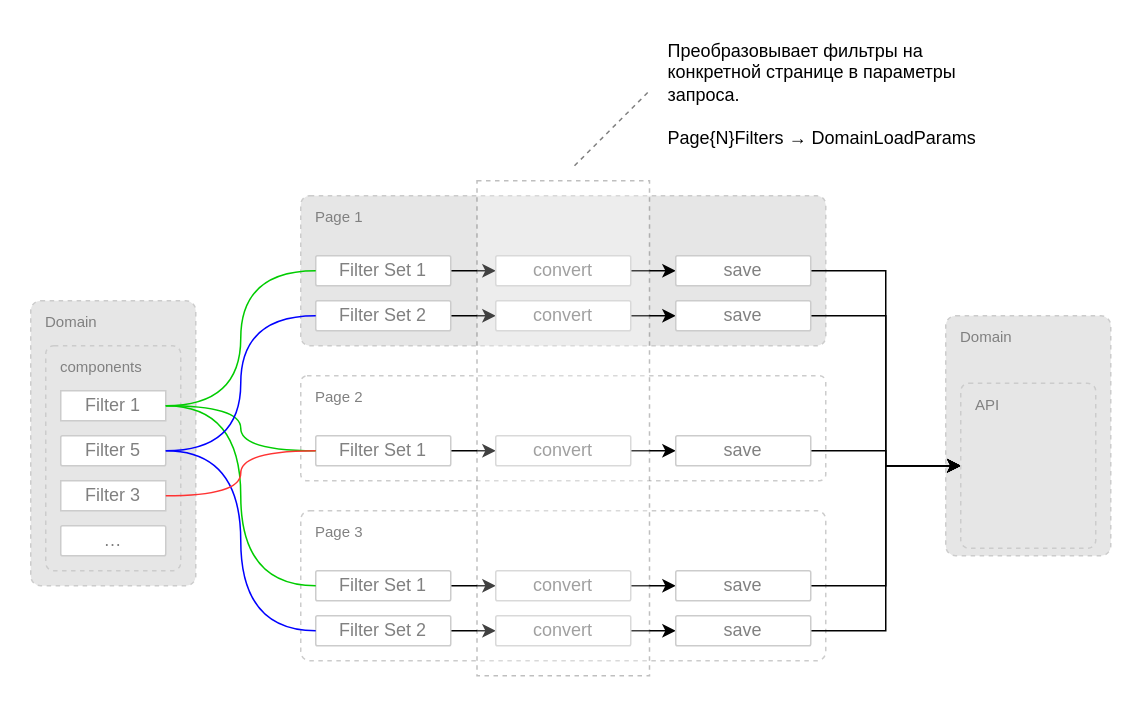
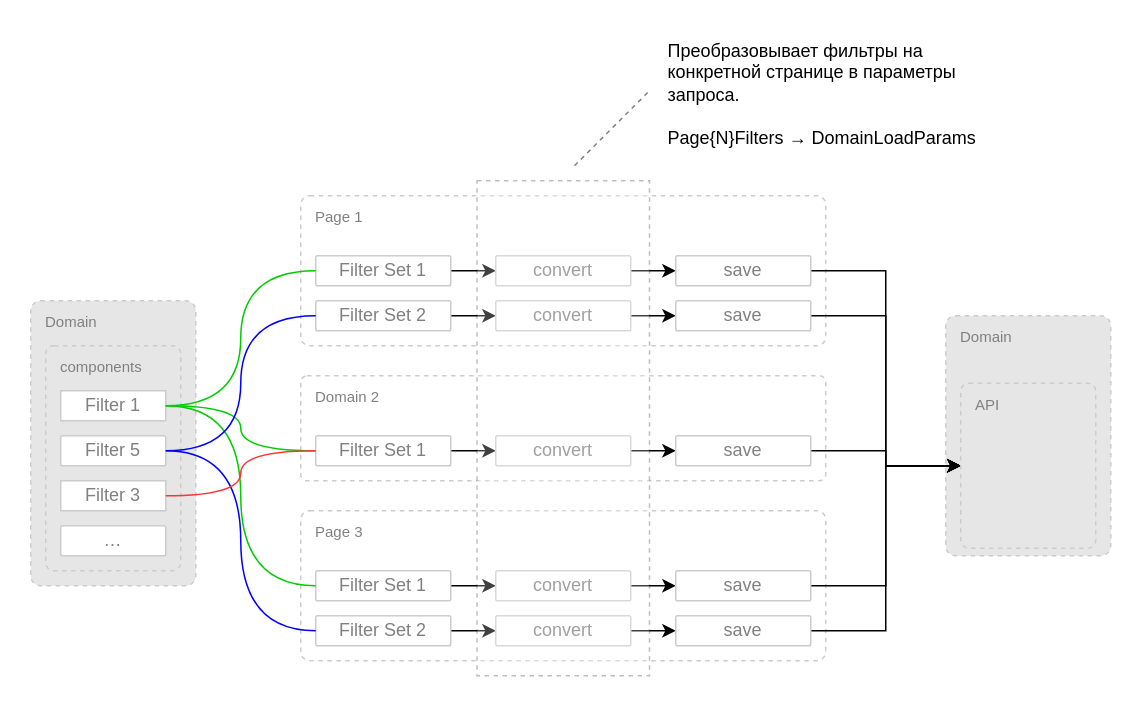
node "Page 1": fillcolor #e6e6e6 -> #ffffff
node "Page 2": label "Page 2" -> "Domain 2"
